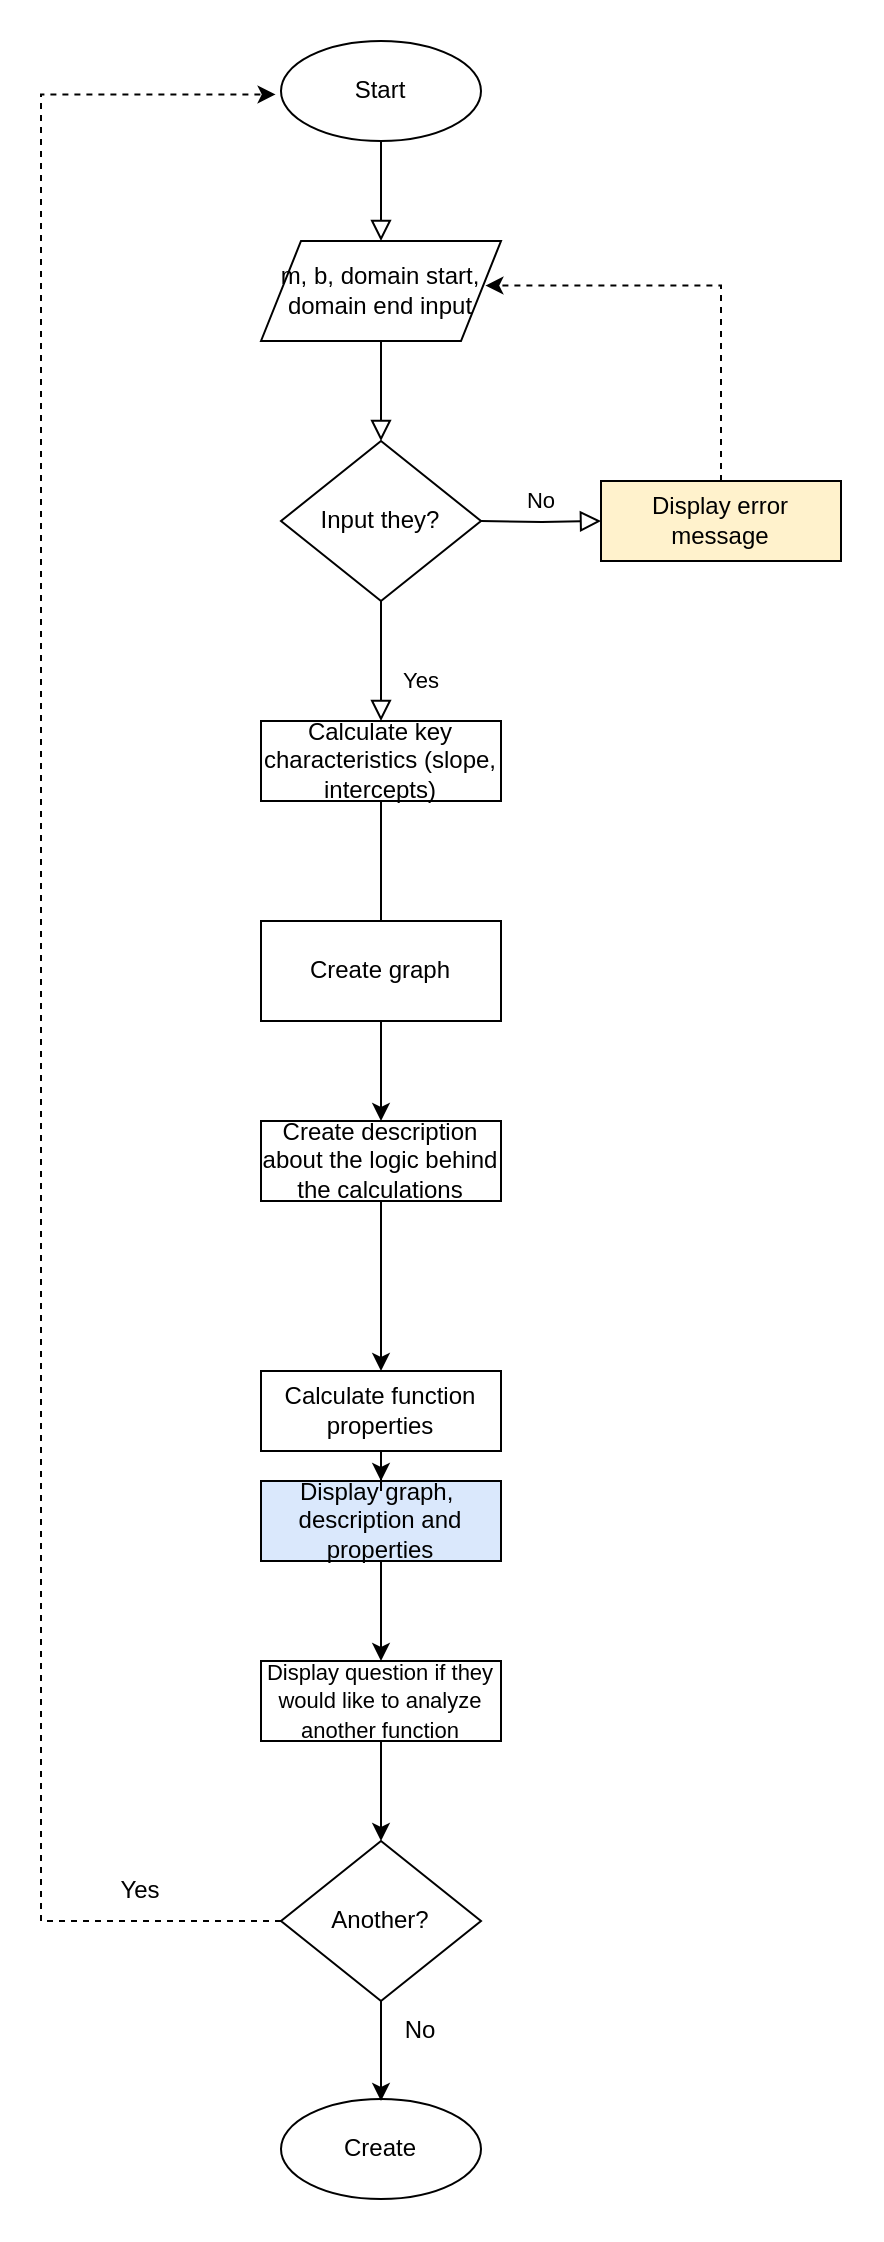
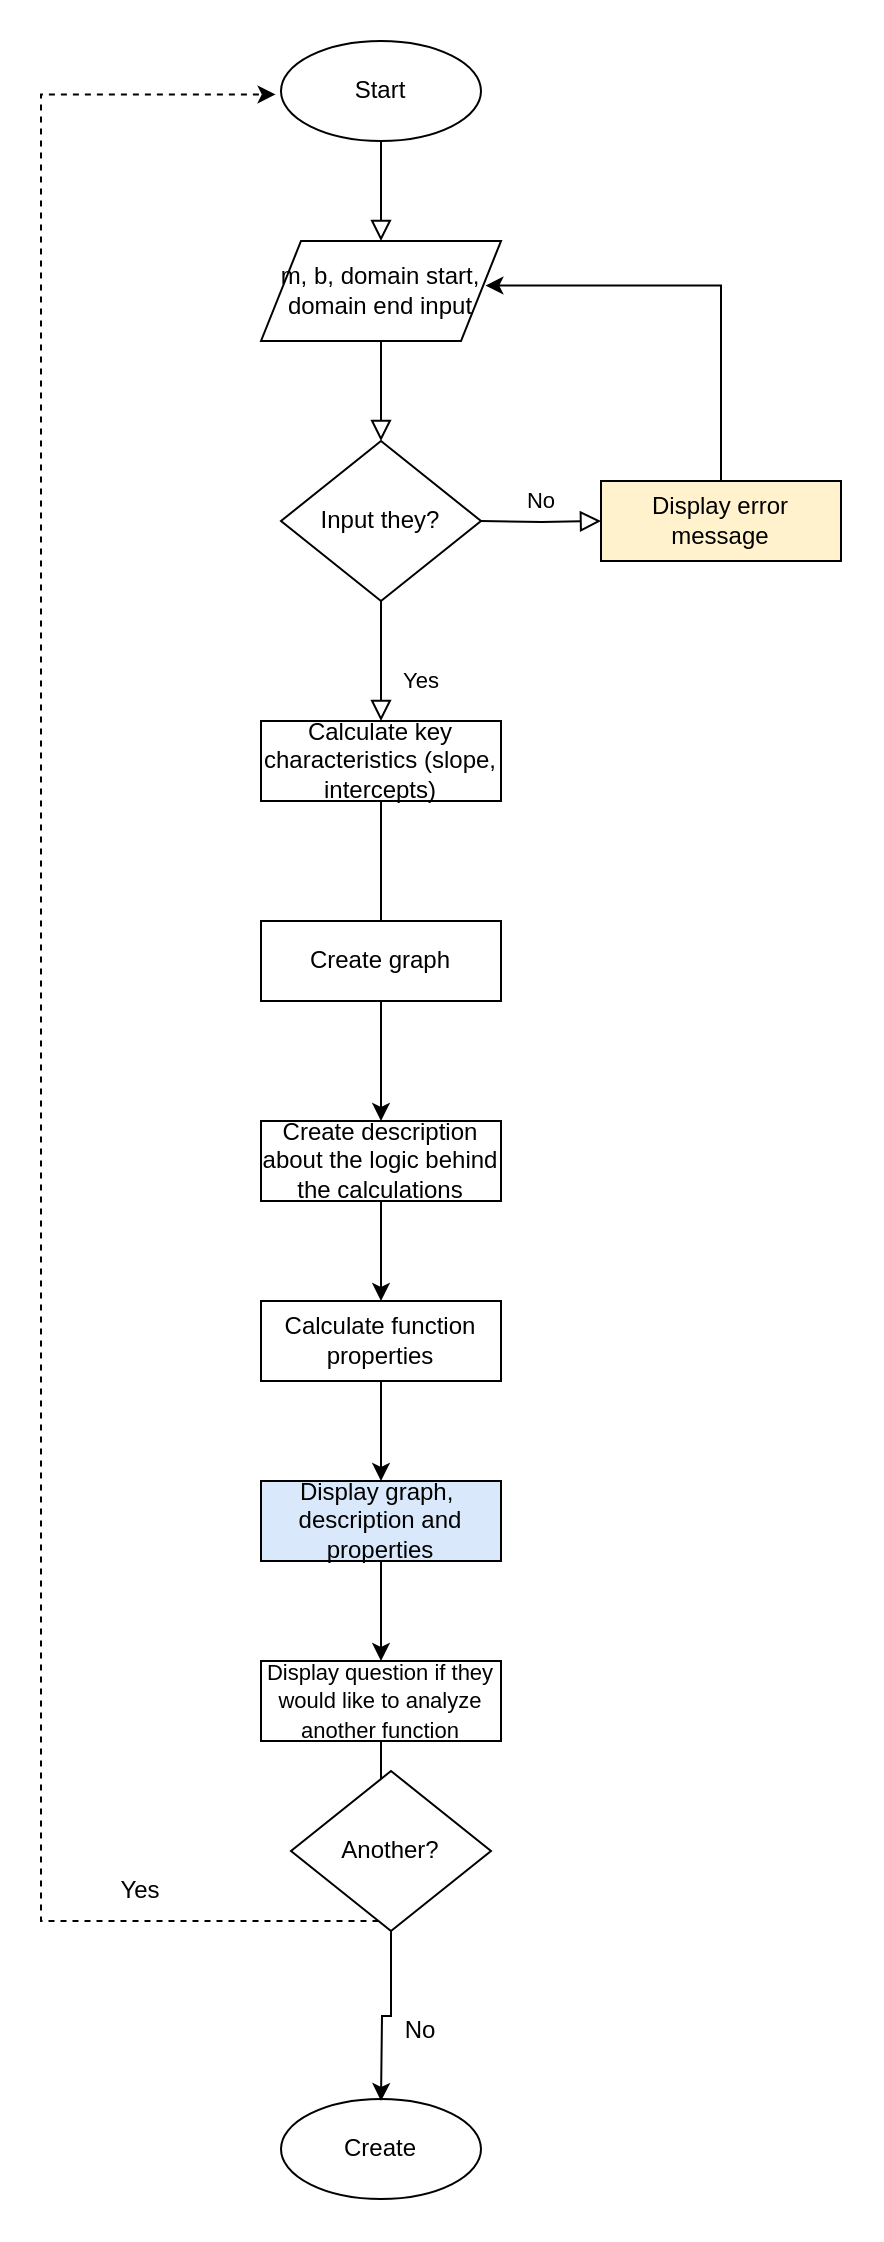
edge "Display error message" -> "m, b, domain start, domain end input": style dashed -> solid
node "Create graph": size 240x100 -> 240x80
node "Calculate function properties": moved (381, 1411) -> (381, 1341)
node "Another?": moved (381, 1921) -> (391, 1851)
